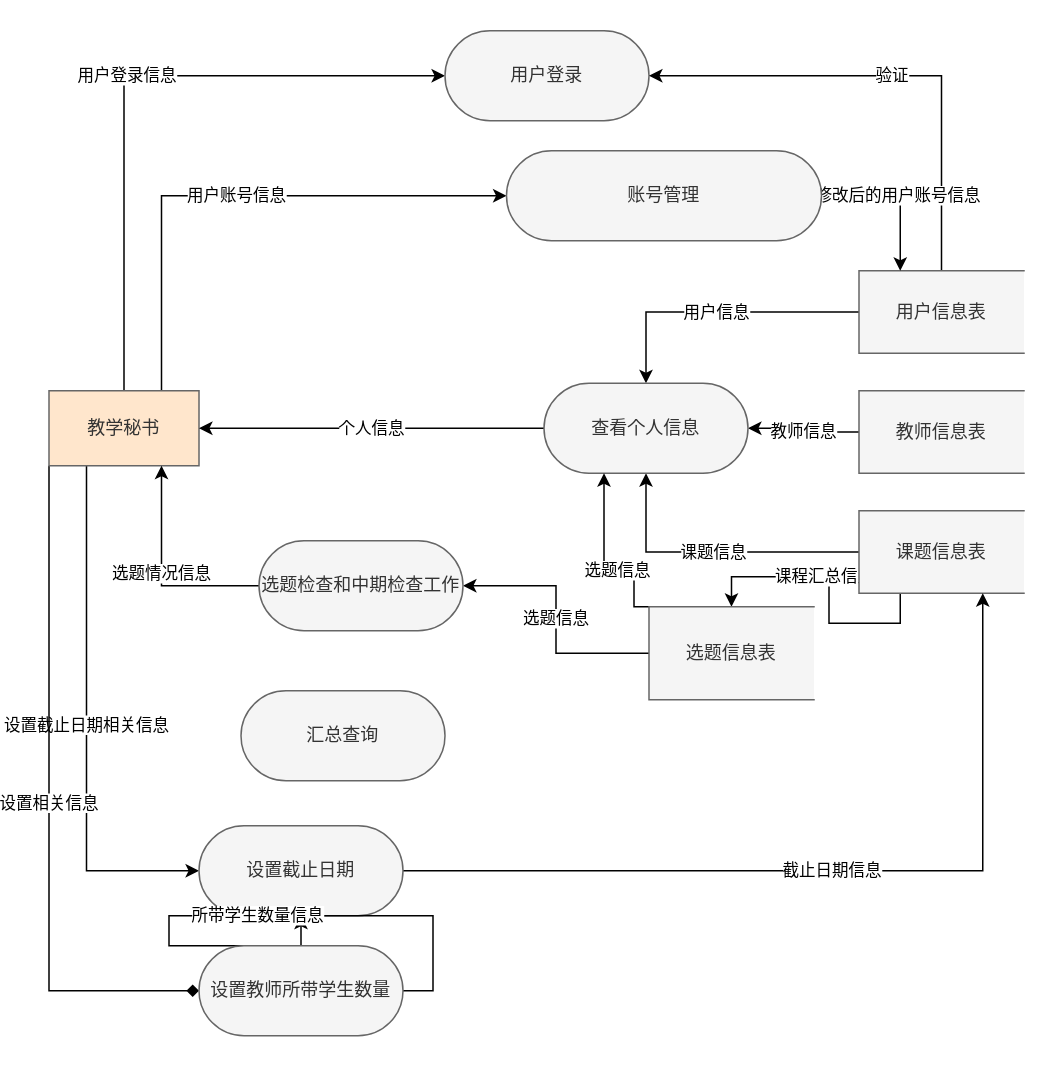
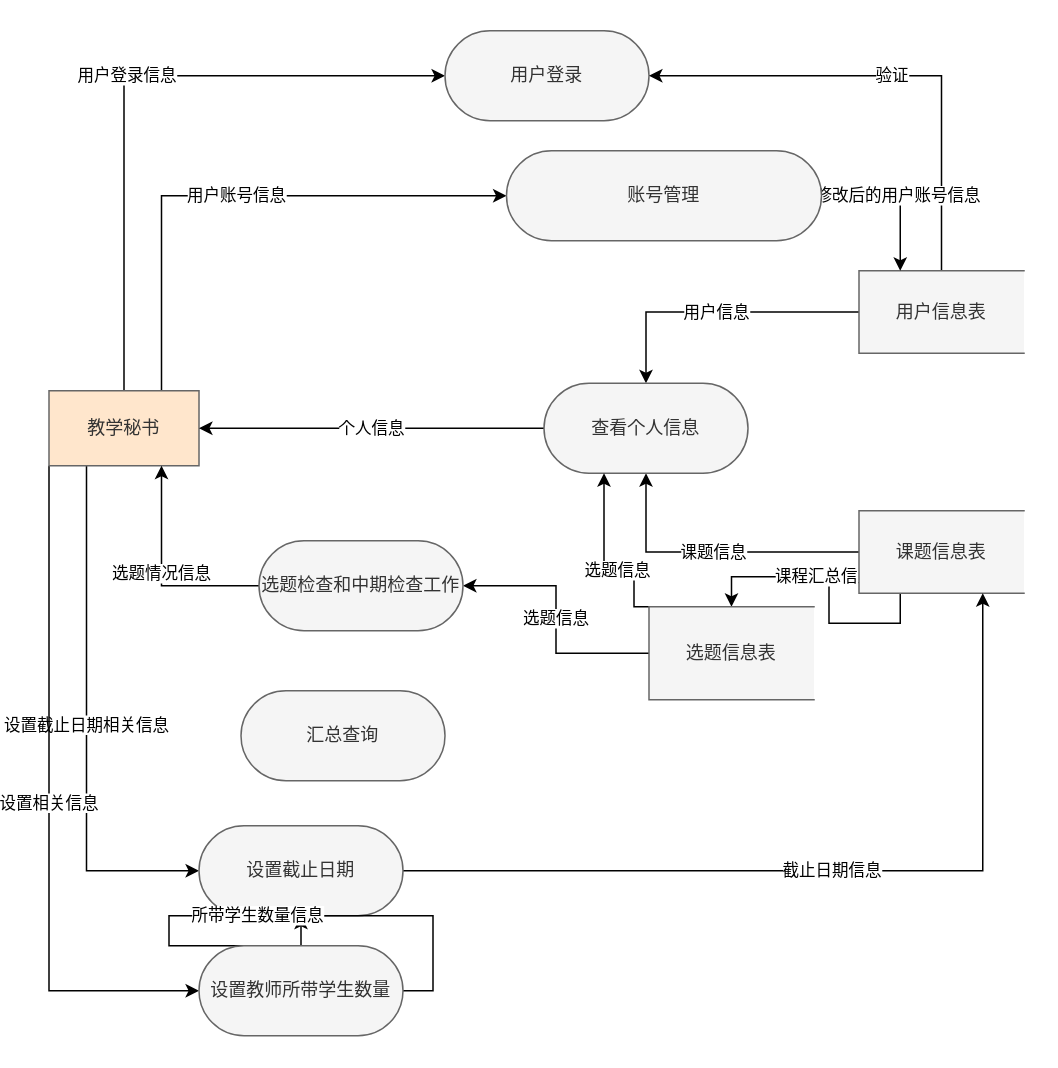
edge "教师信息表" -> "查看个人信息": removed, label "教师信息"
node "教师信息表": removed
edge "教学秘书" -> "设置教师所带学生数量": arrowhead diamond -> classic
